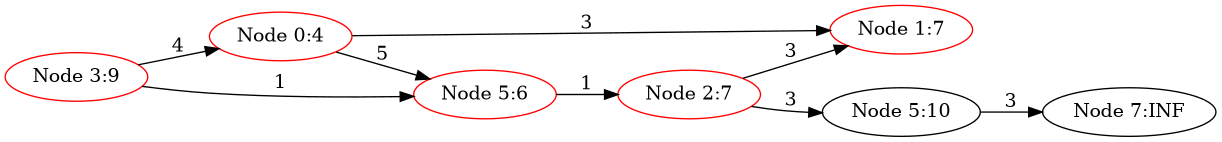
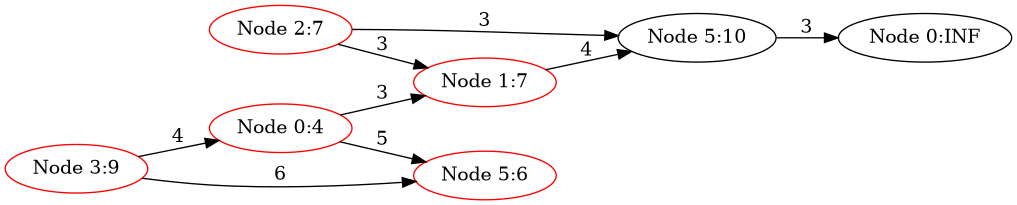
edge "Node 1:7" -> "Node 5:10": added, label "4"
edge "Node 3:9" -> "Node 5:6": label "1" -> "6"
edge "Node 5:6" -> "Node 2:7": removed, label "1"
node "Node 7:INF": label "Node 7:INF" -> "Node 0:INF"
